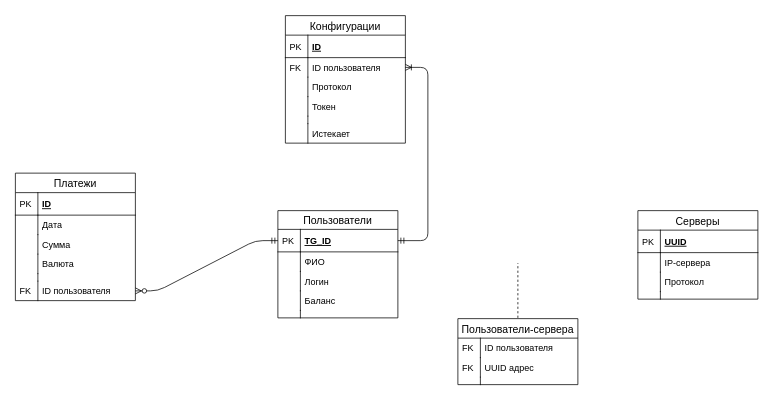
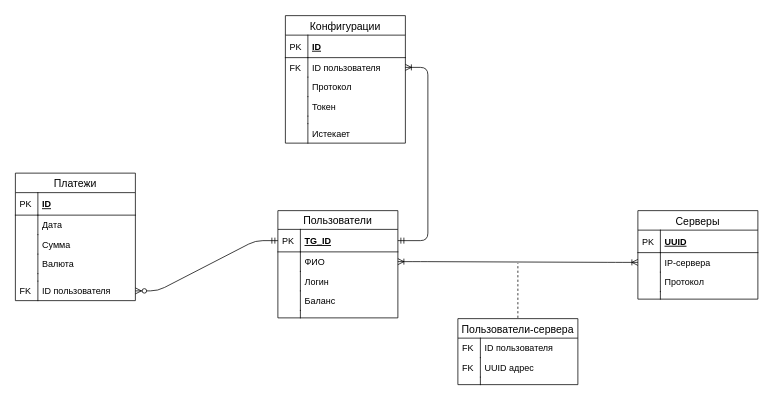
edge "ФИО" -- "IP-сервера": added
